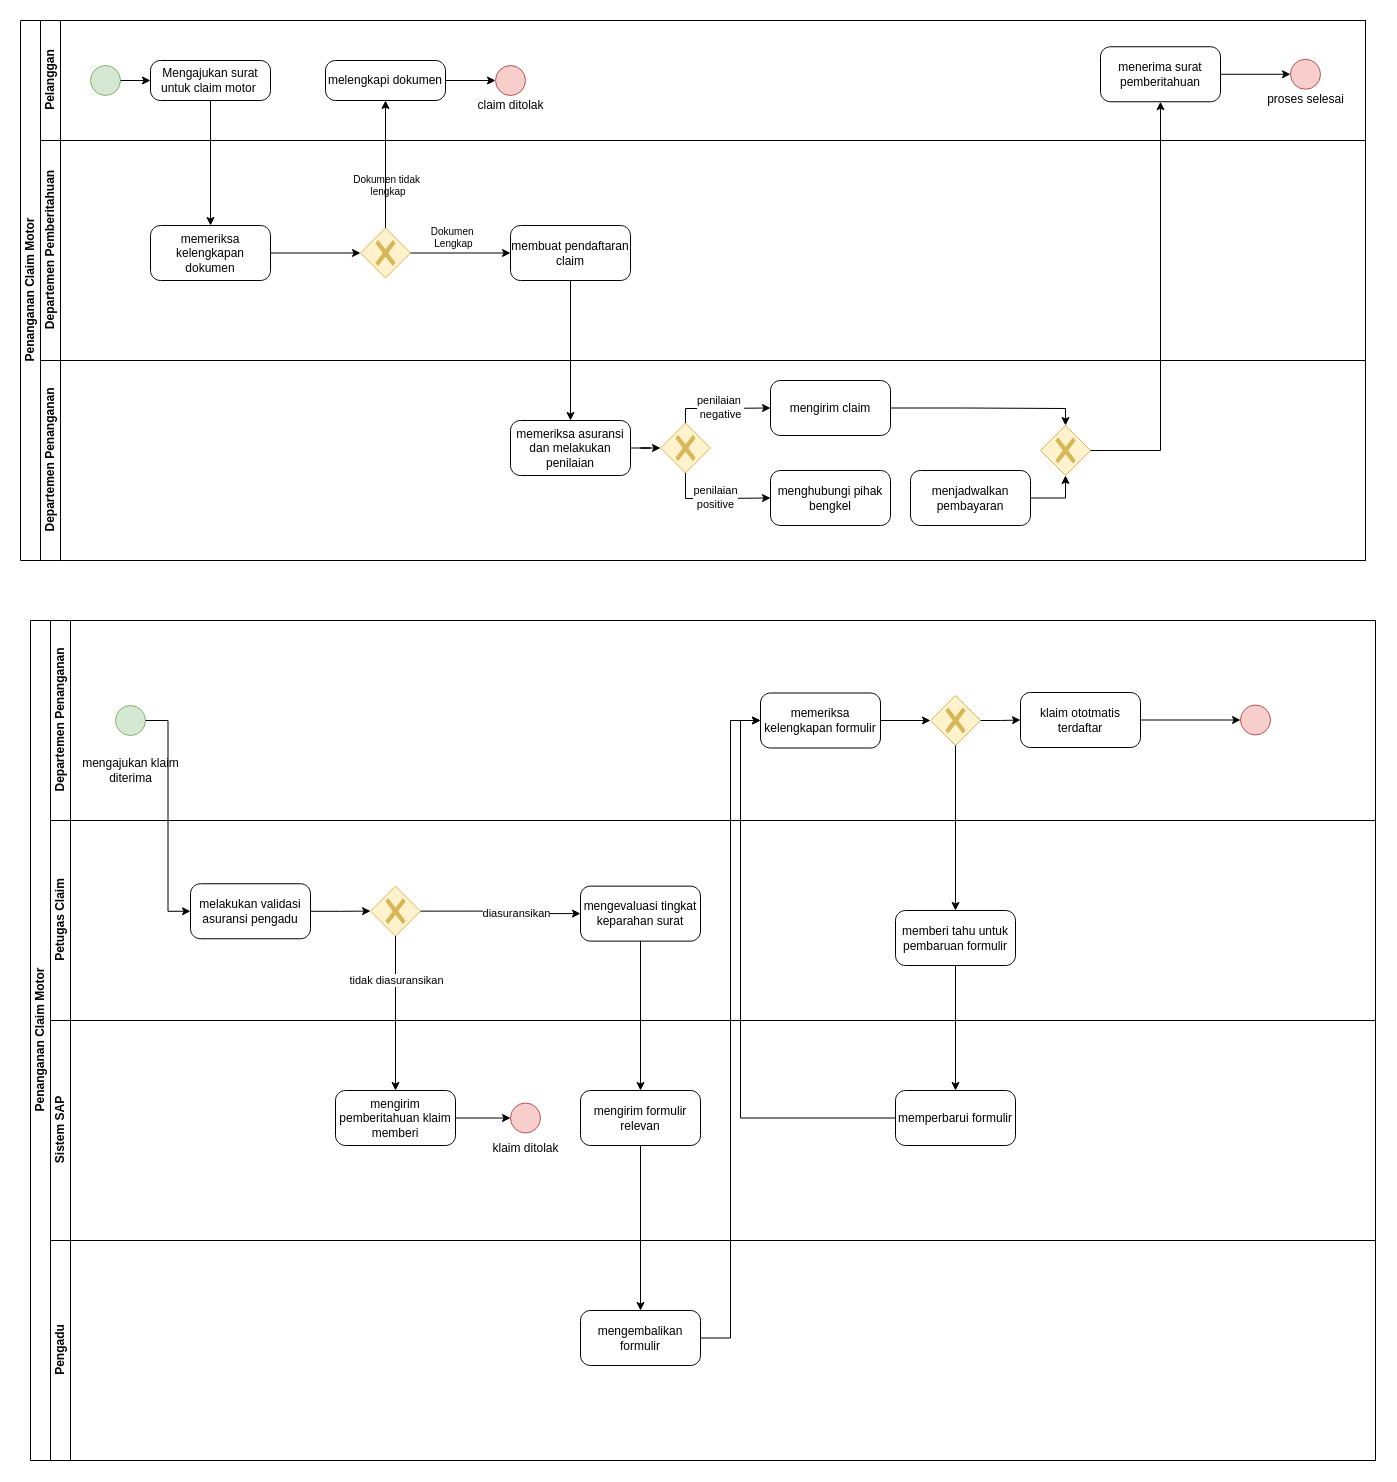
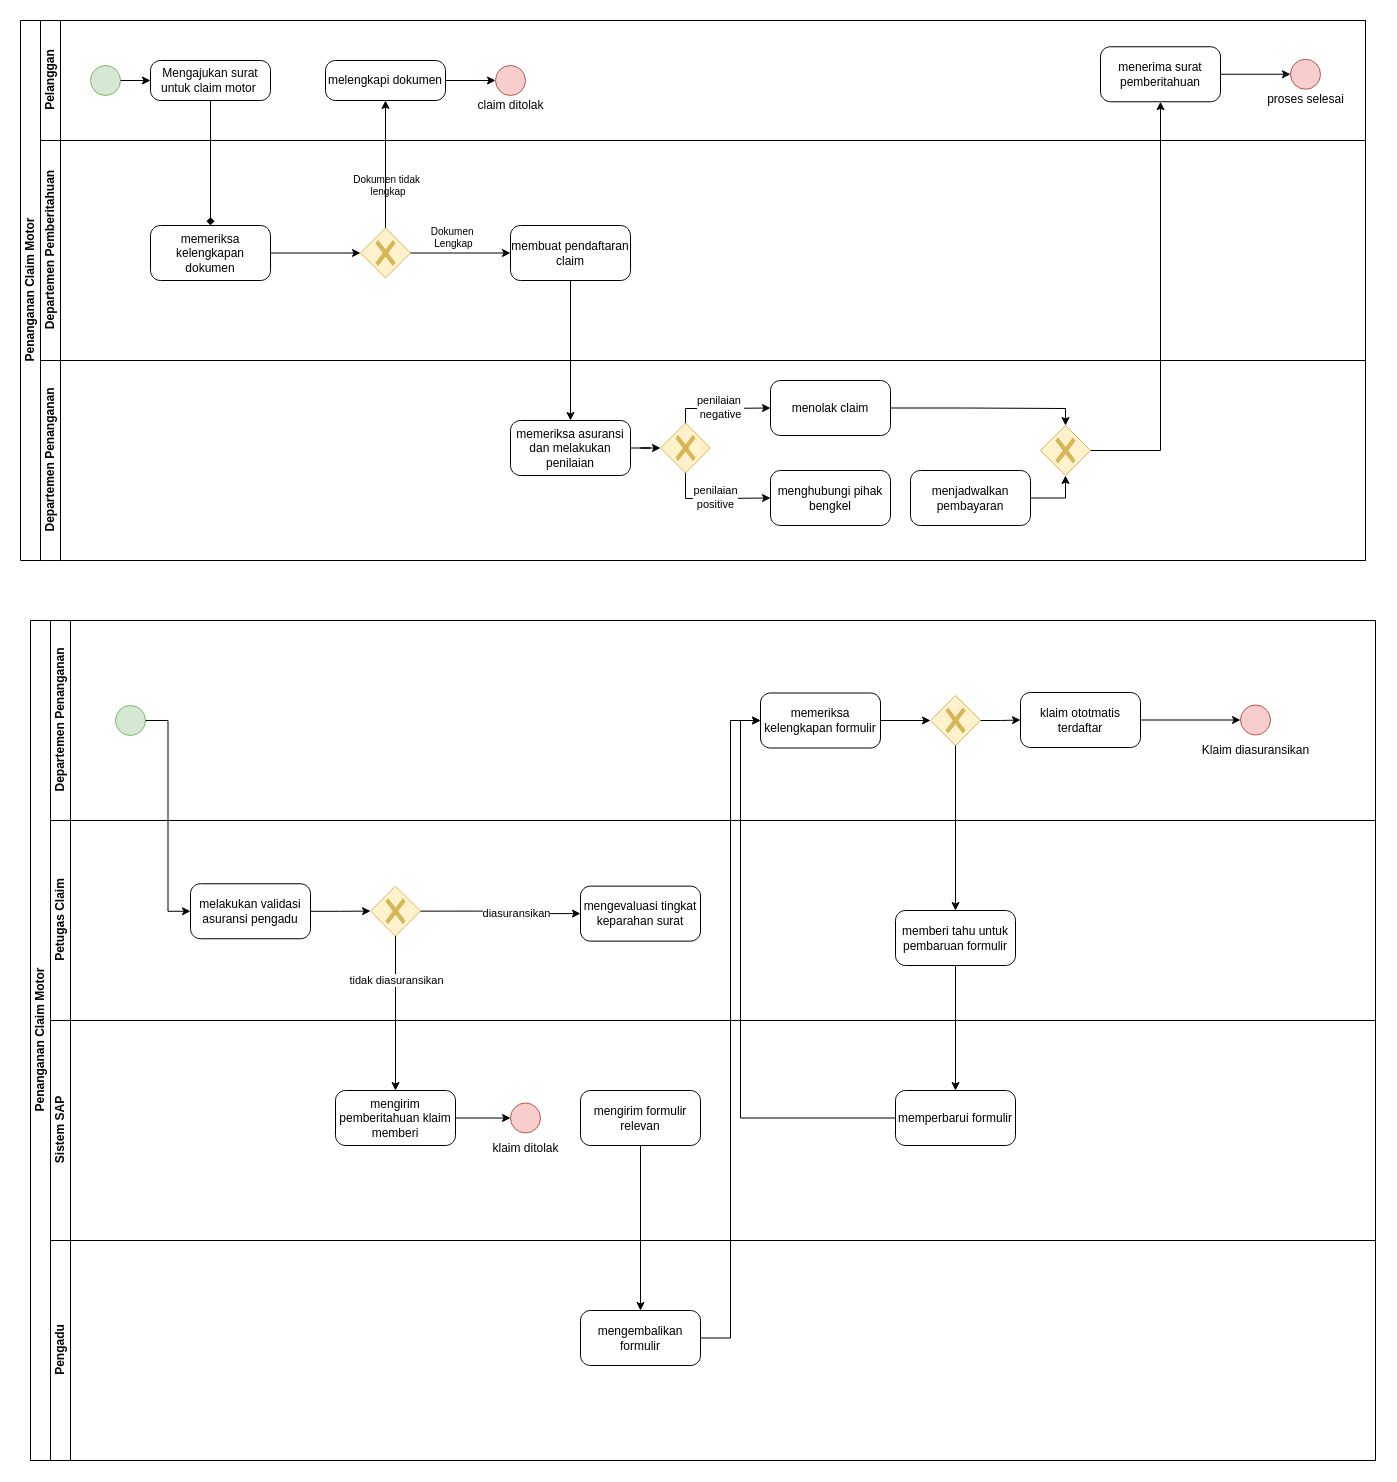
edge "Mengajukan surat untuk claim motor" -> "memeriksa kelengkapan dokumen": arrowhead classic -> diamond
node "mengirim claim": label "mengirim claim" -> "menolak claim"
node "Klaim diasuransikan": added
node "mengajukan klaim diterima": removed
edge "mengevaluasi tingkat keparahan surat" -> "mengirim formulir relevan": removed
